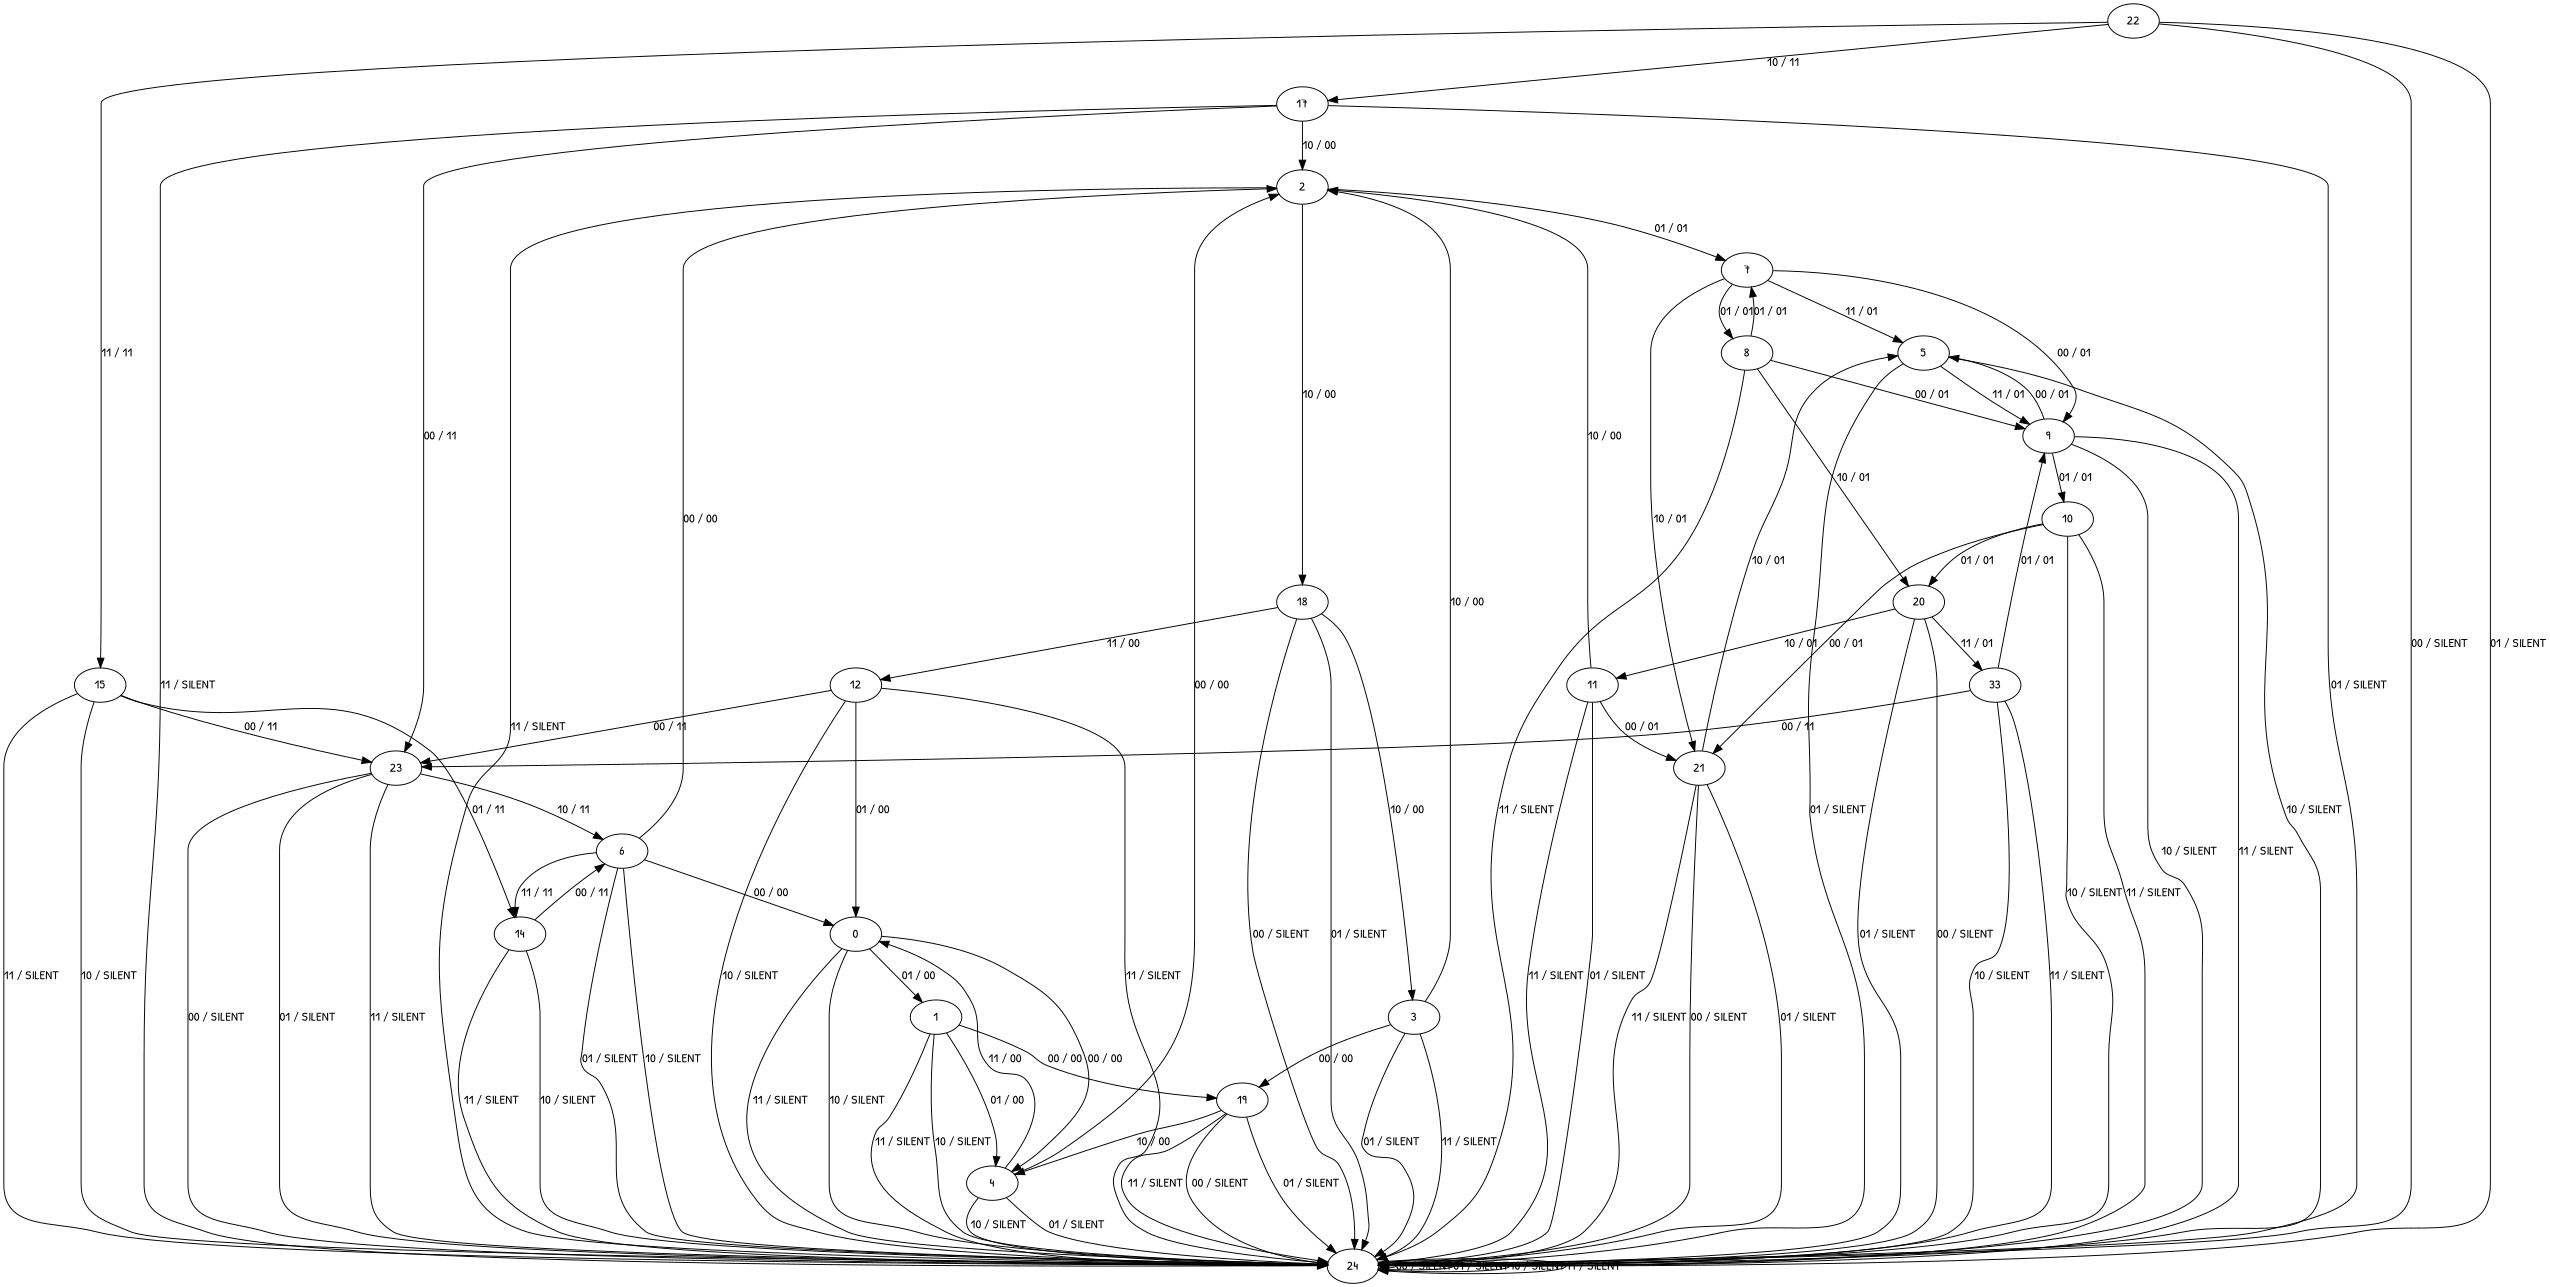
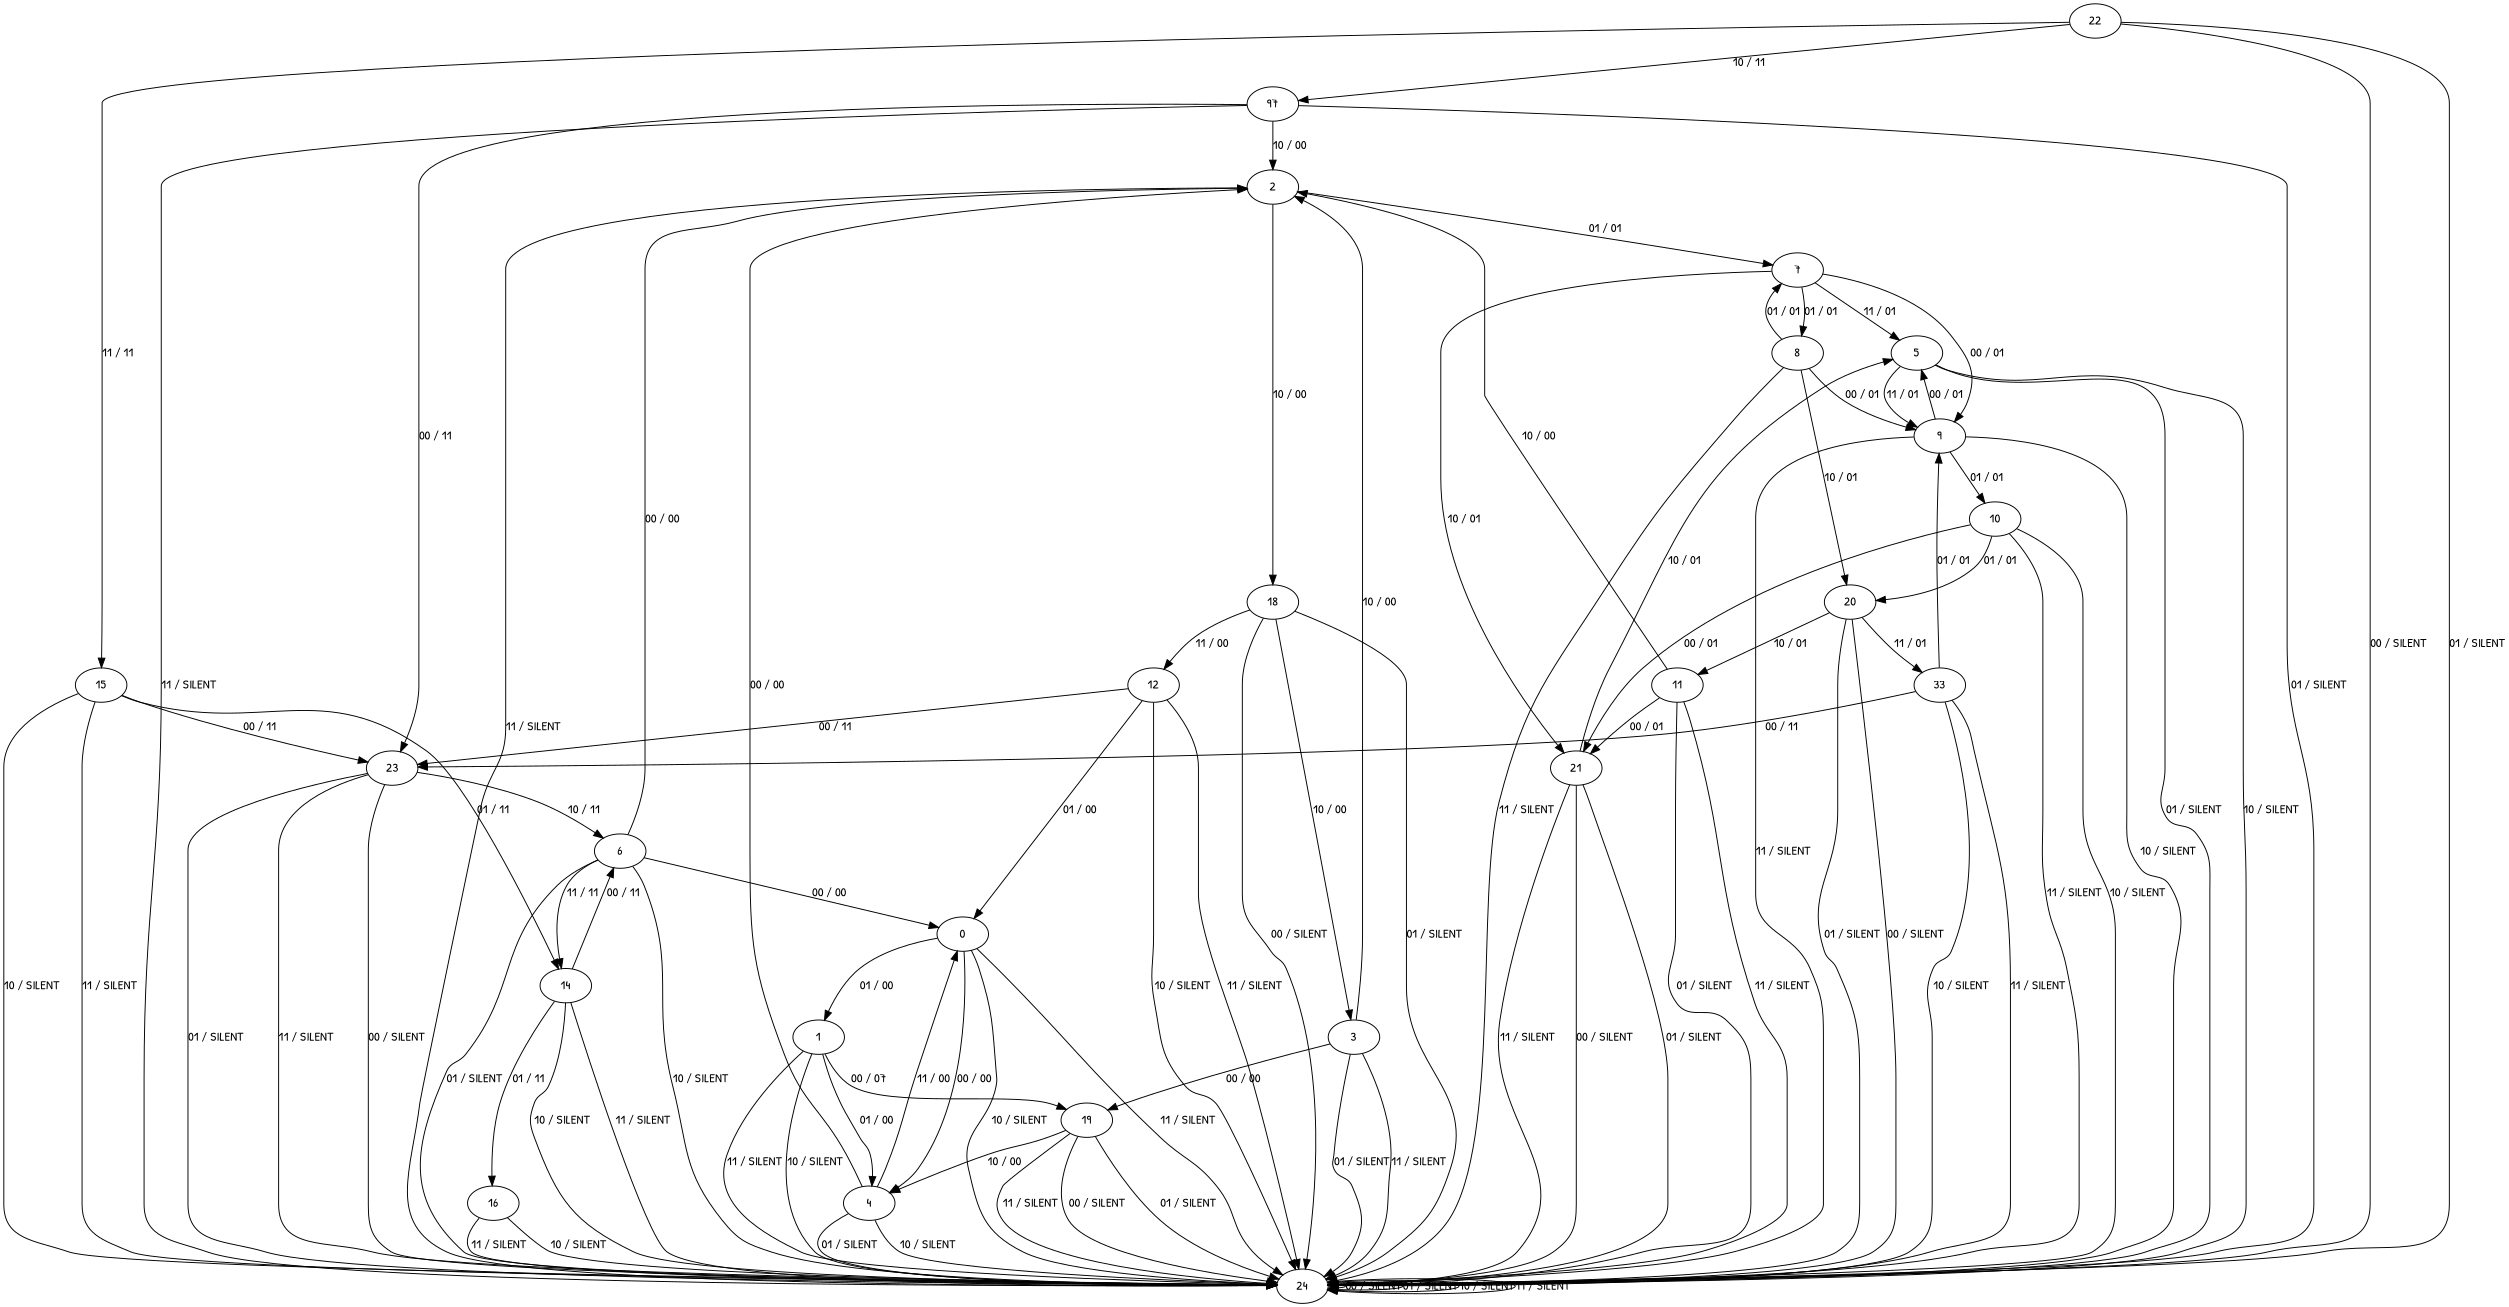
node "17": label "17" -> "97"
edge "1" -> "19": label "00 / 00" -> "00 / 07"
node "16": added
